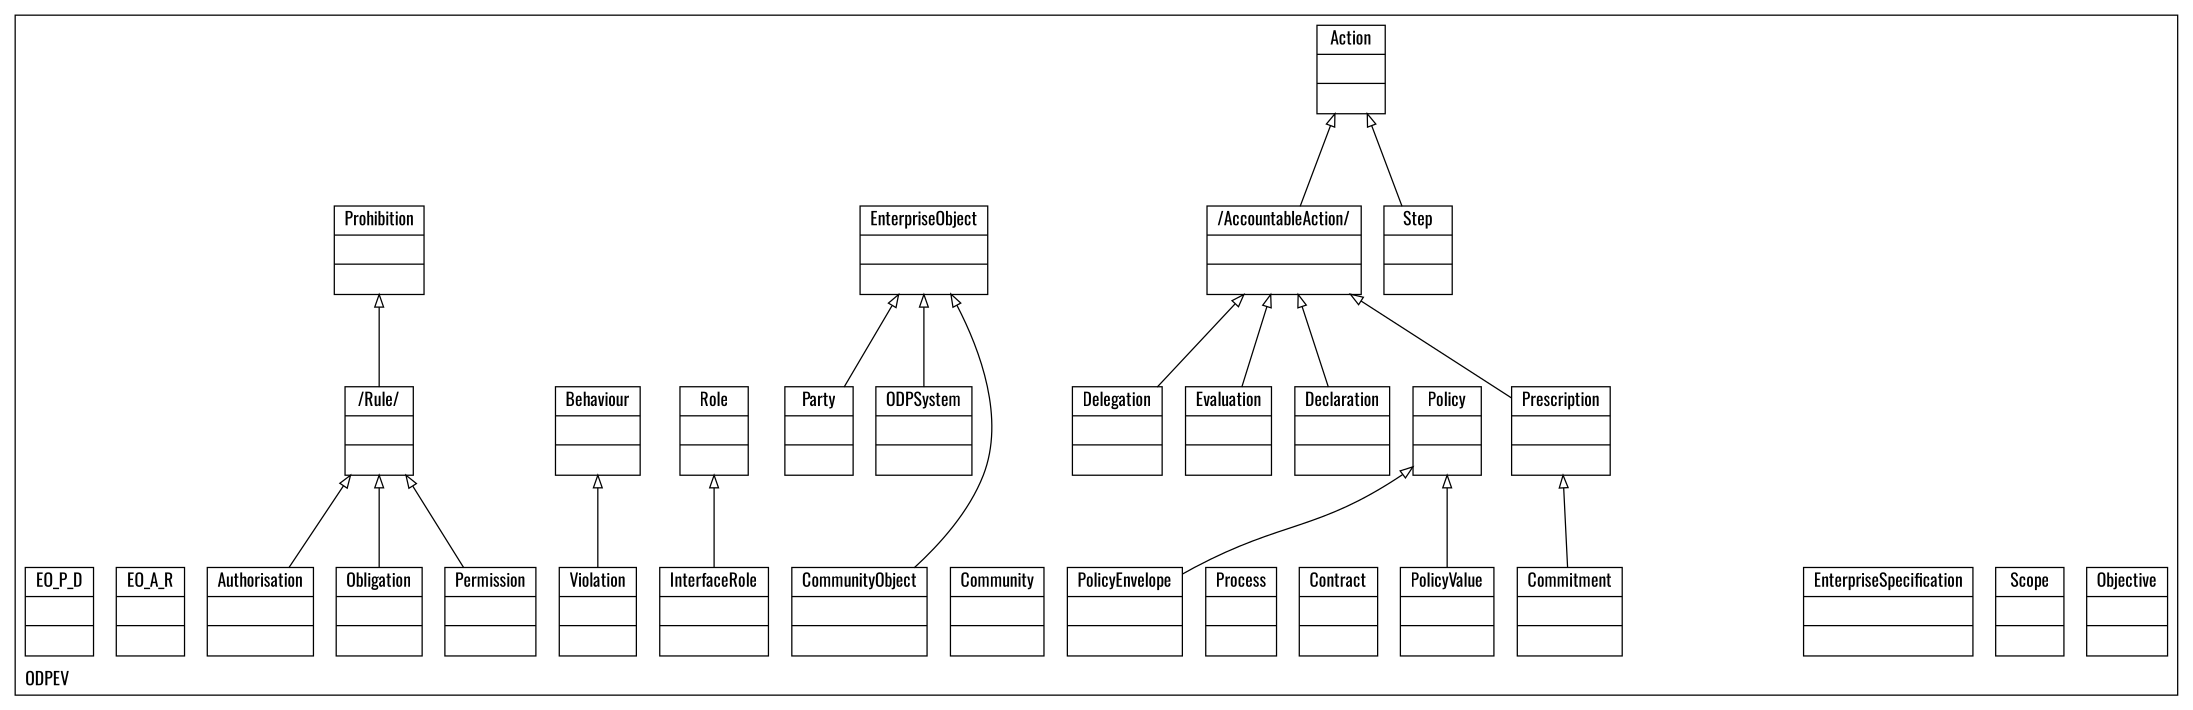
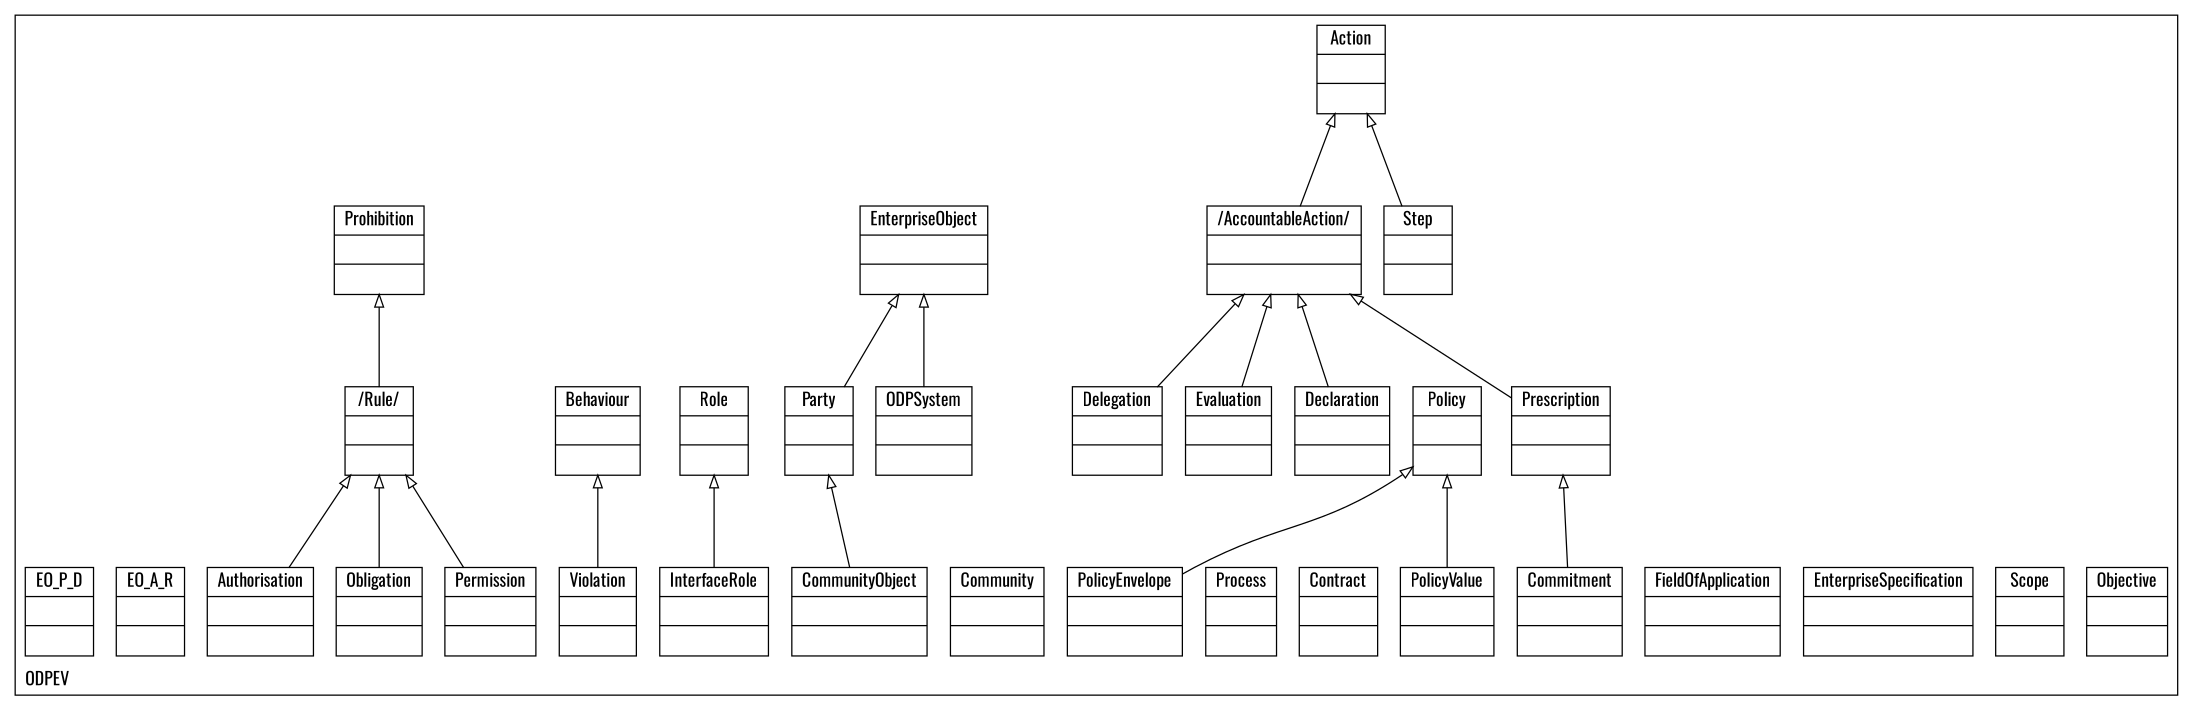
edge "CommunityObject" -> "EnterpriseObject": now "CommunityObject" -> "Party"
node "FieldOfApplication": added
